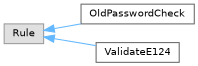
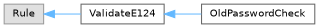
edge "OldPasswordCheck" -> "Rule": now "OldPasswordCheck" -> "ValidateE124"
